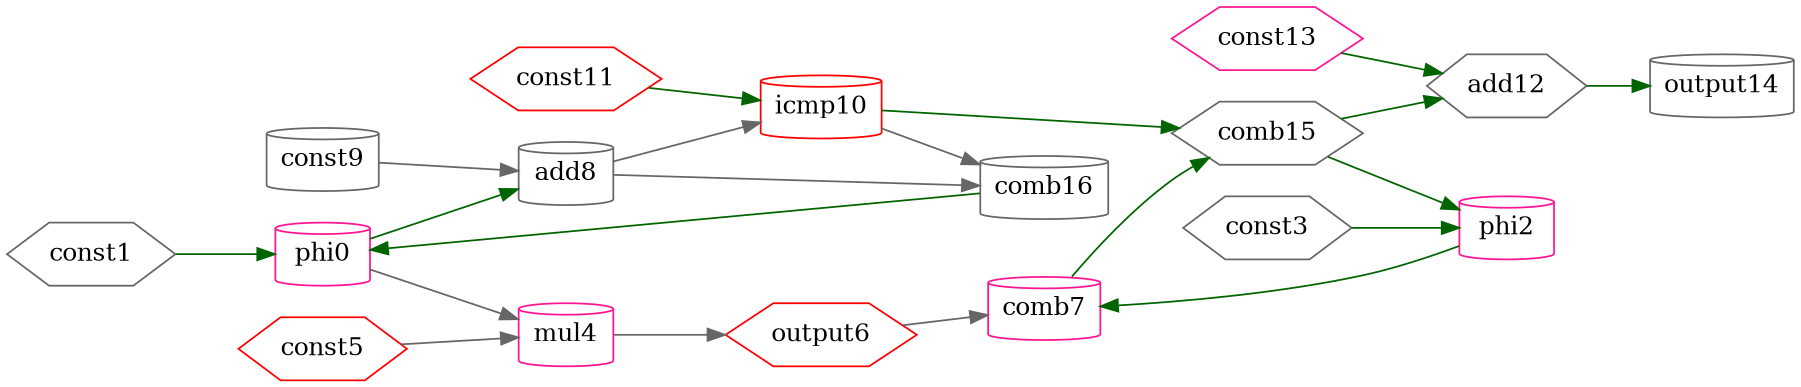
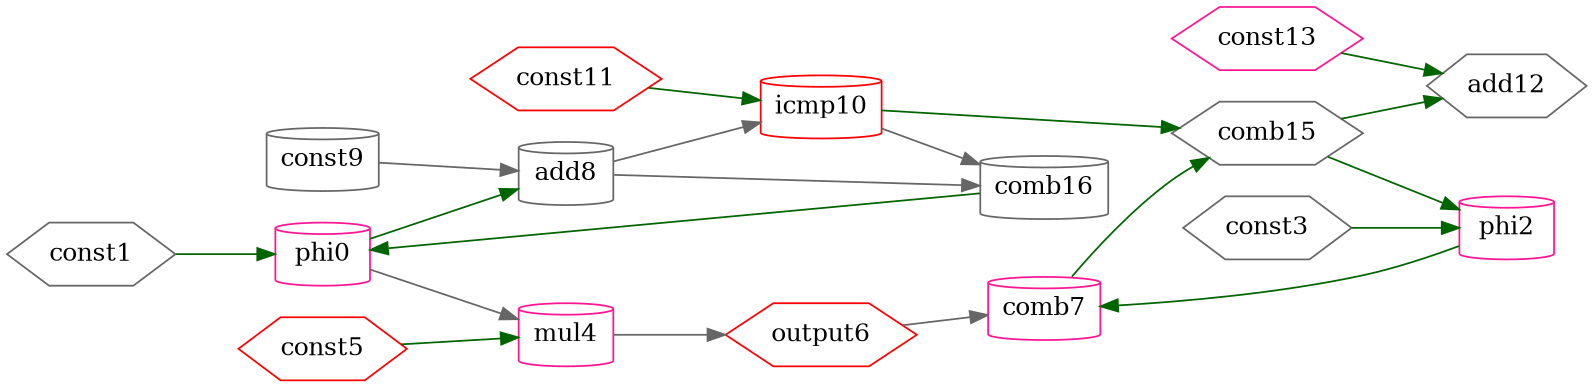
node "output14": removed
edge "const5" -> "mul4": color gray40 -> darkgreen
